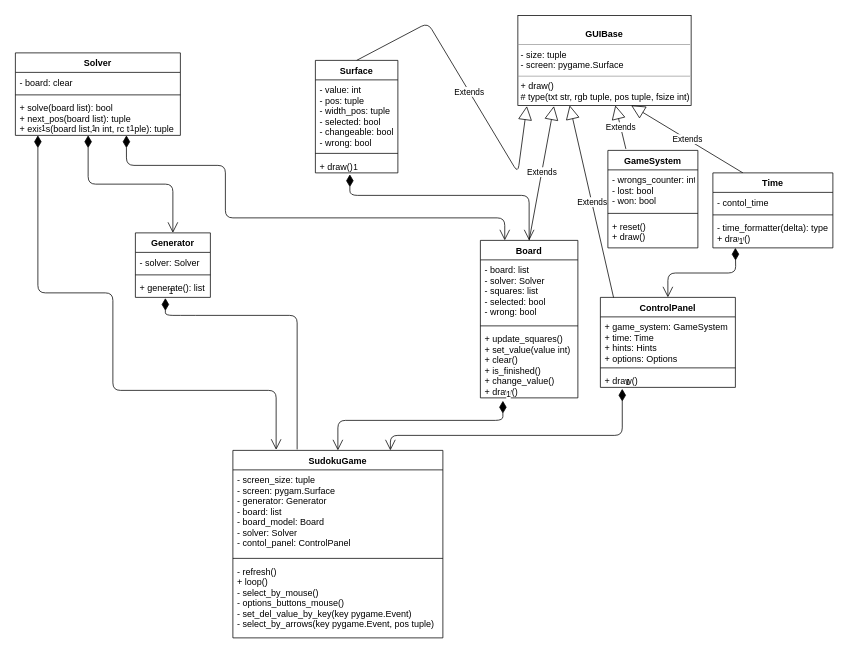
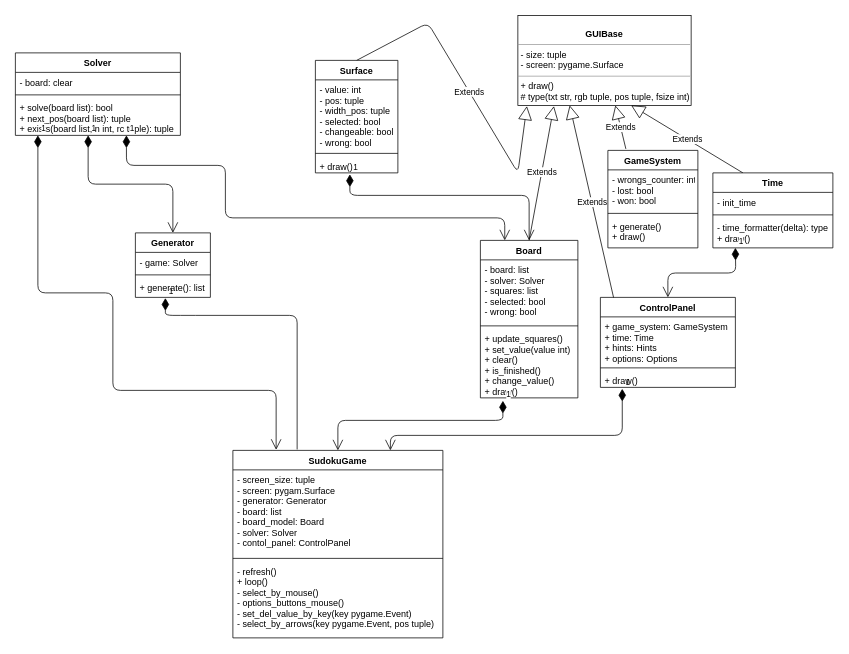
node "- contol_time": label "- contol_time" -> "- init_time"
node "+ reset() + draw()": label "+ reset() + draw()" -> "+ generate() + draw()"
node "- solver: Solver": label "- solver: Solver" -> "- game: Solver"
